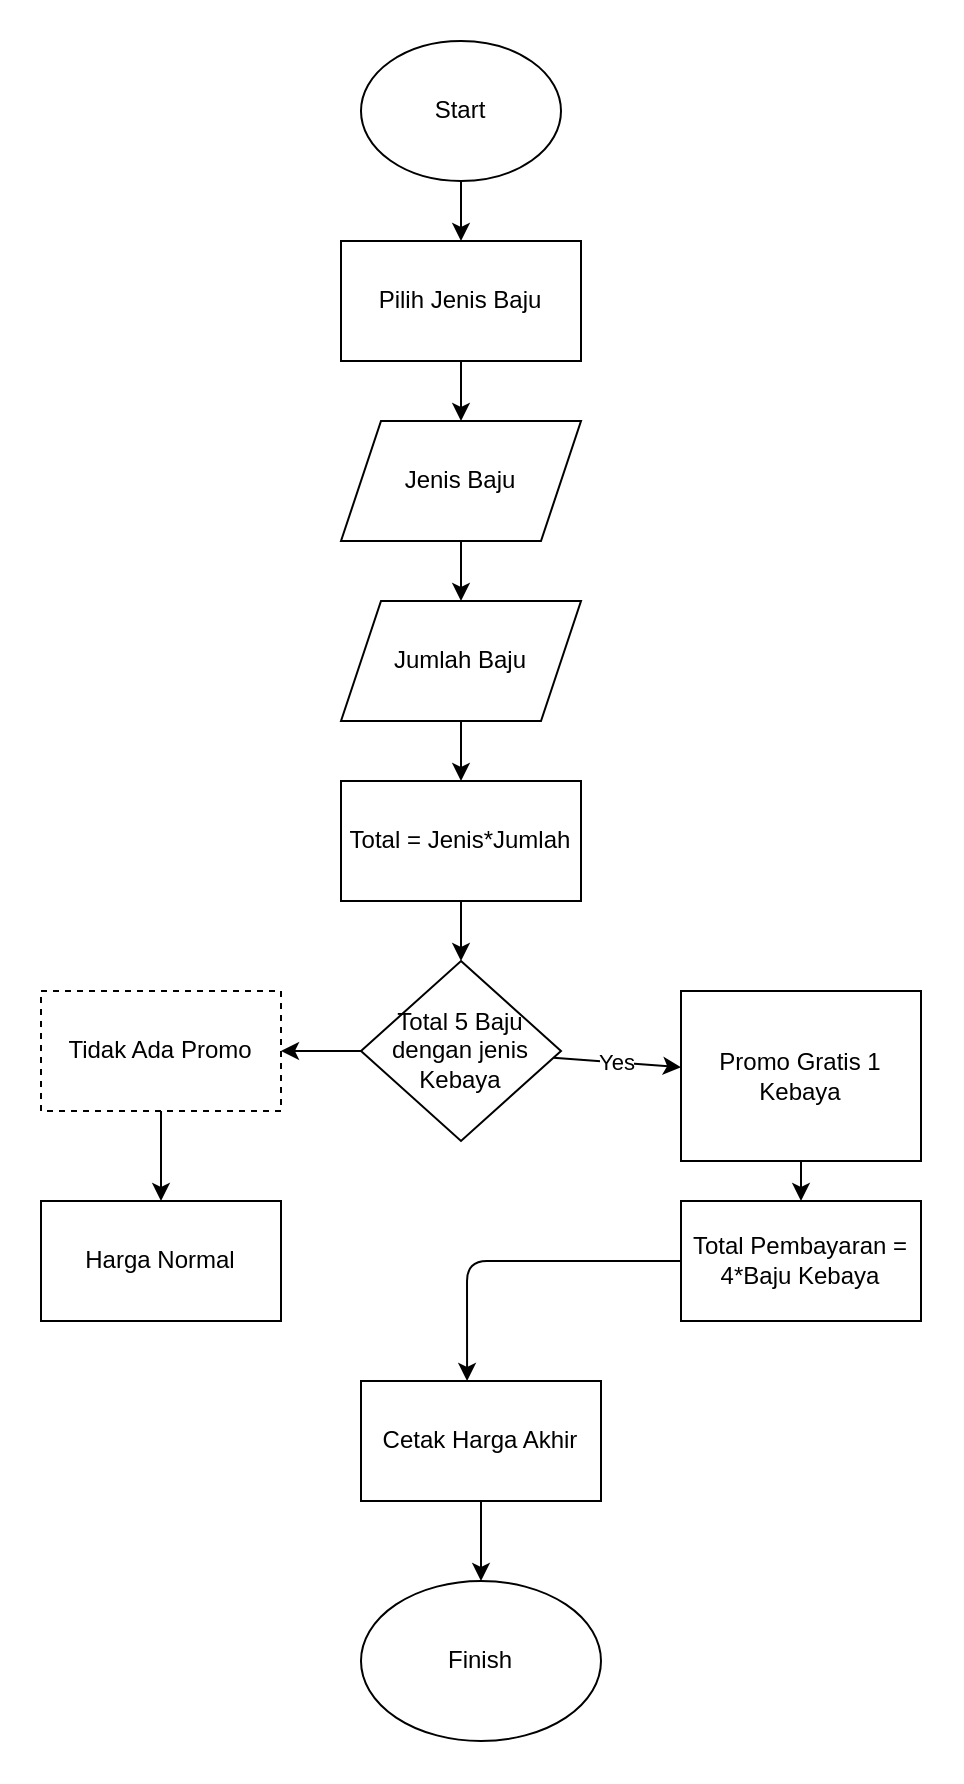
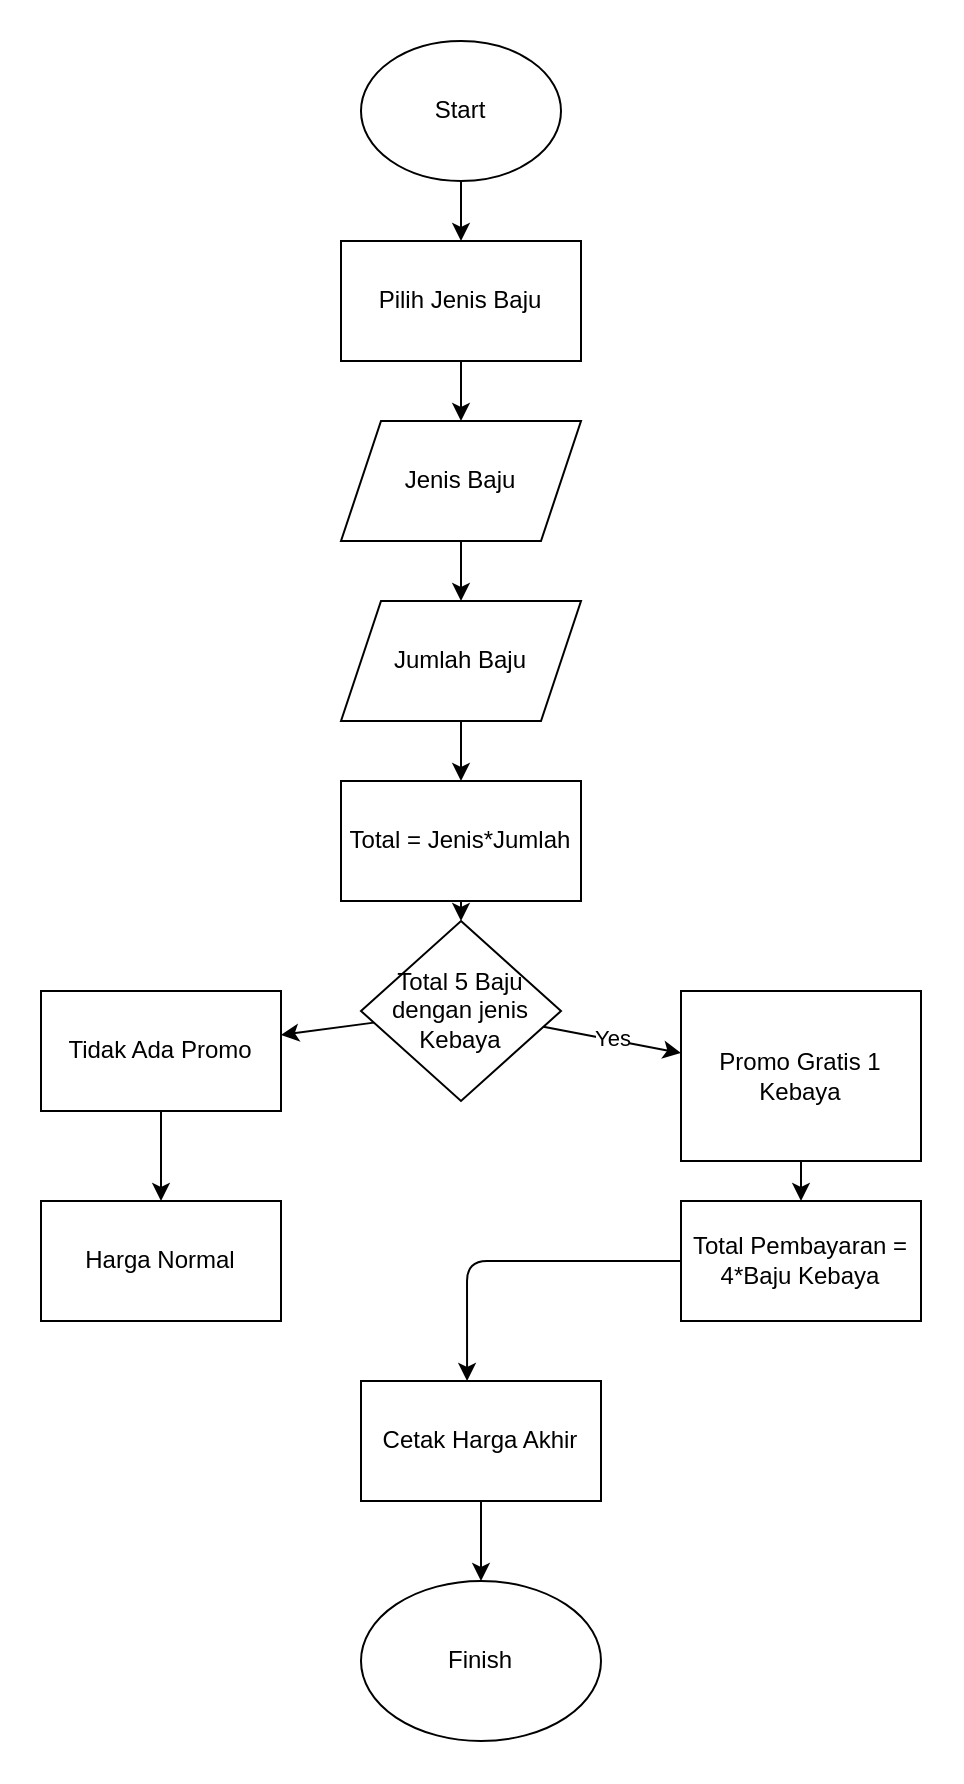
node "Tidak Ada Promo": style dashed -> solid
node "Total 5 Baju dengan jenis Kebaya": moved (461, 1051) -> (461, 1011)
